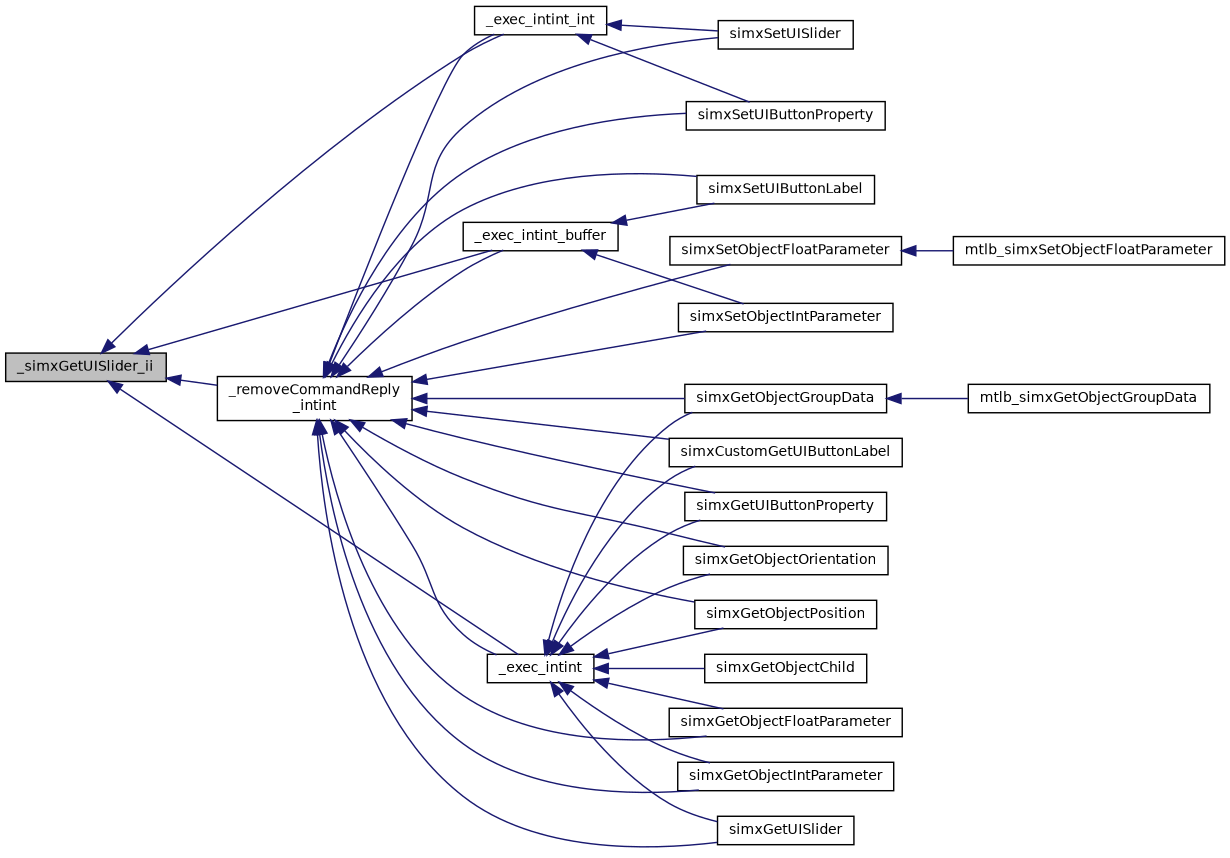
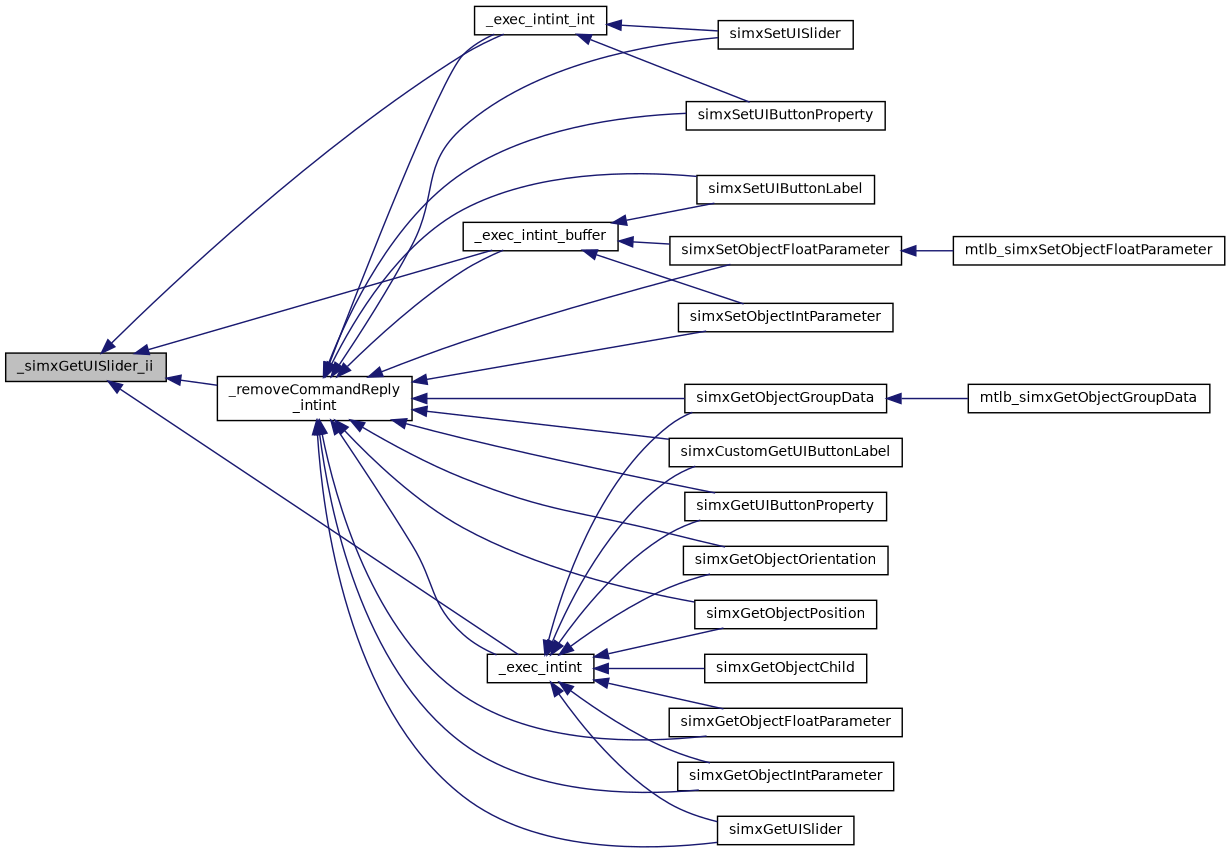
edge "simxSetObjectFloatParameter" -> "_exec_intint_buffer": added
